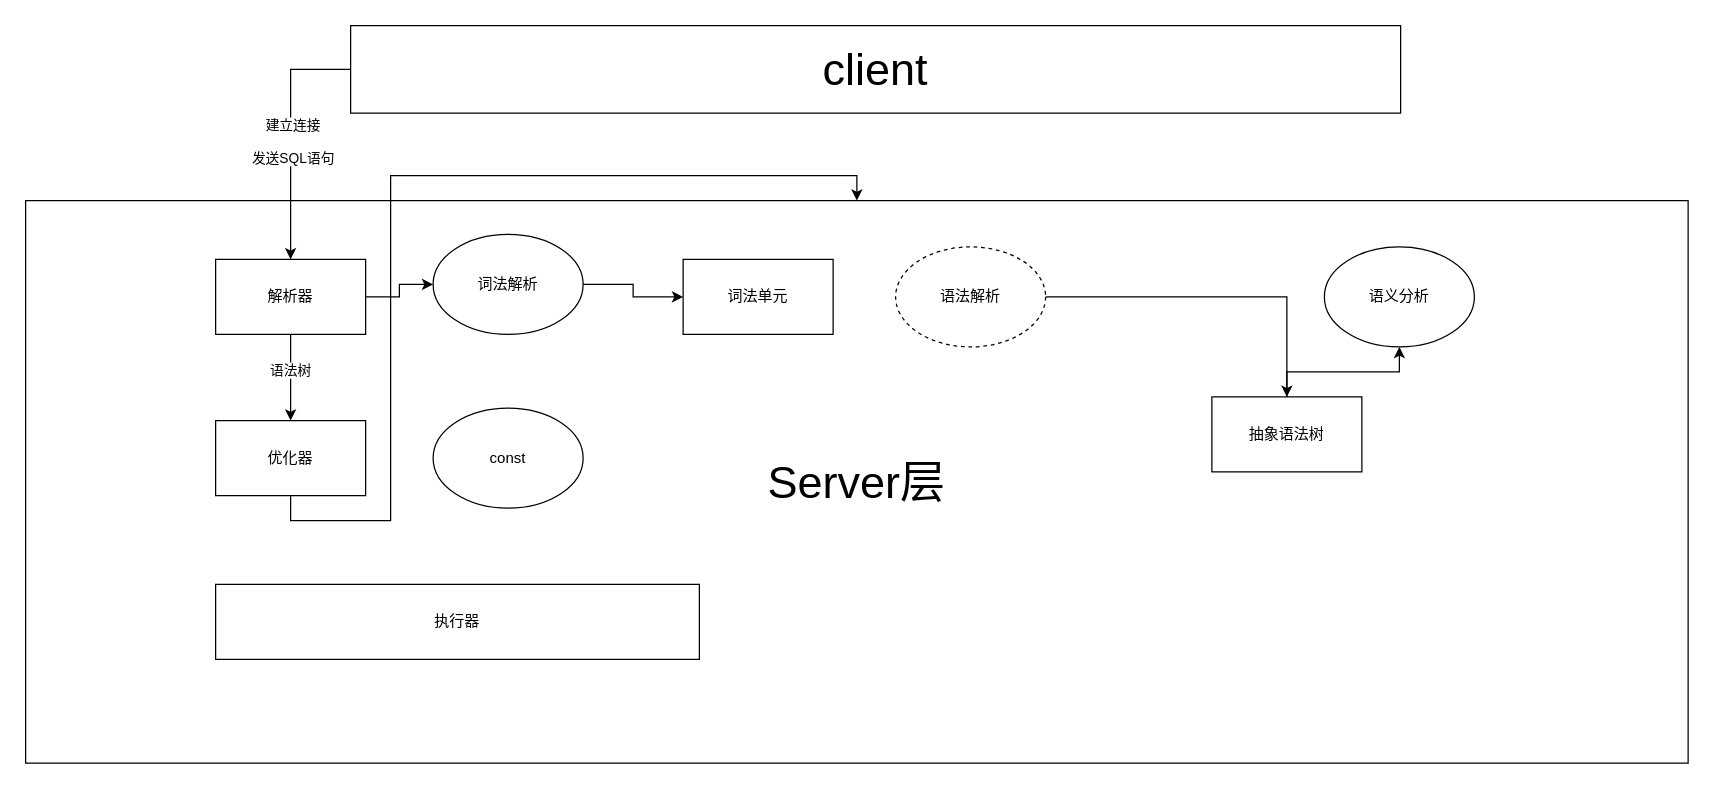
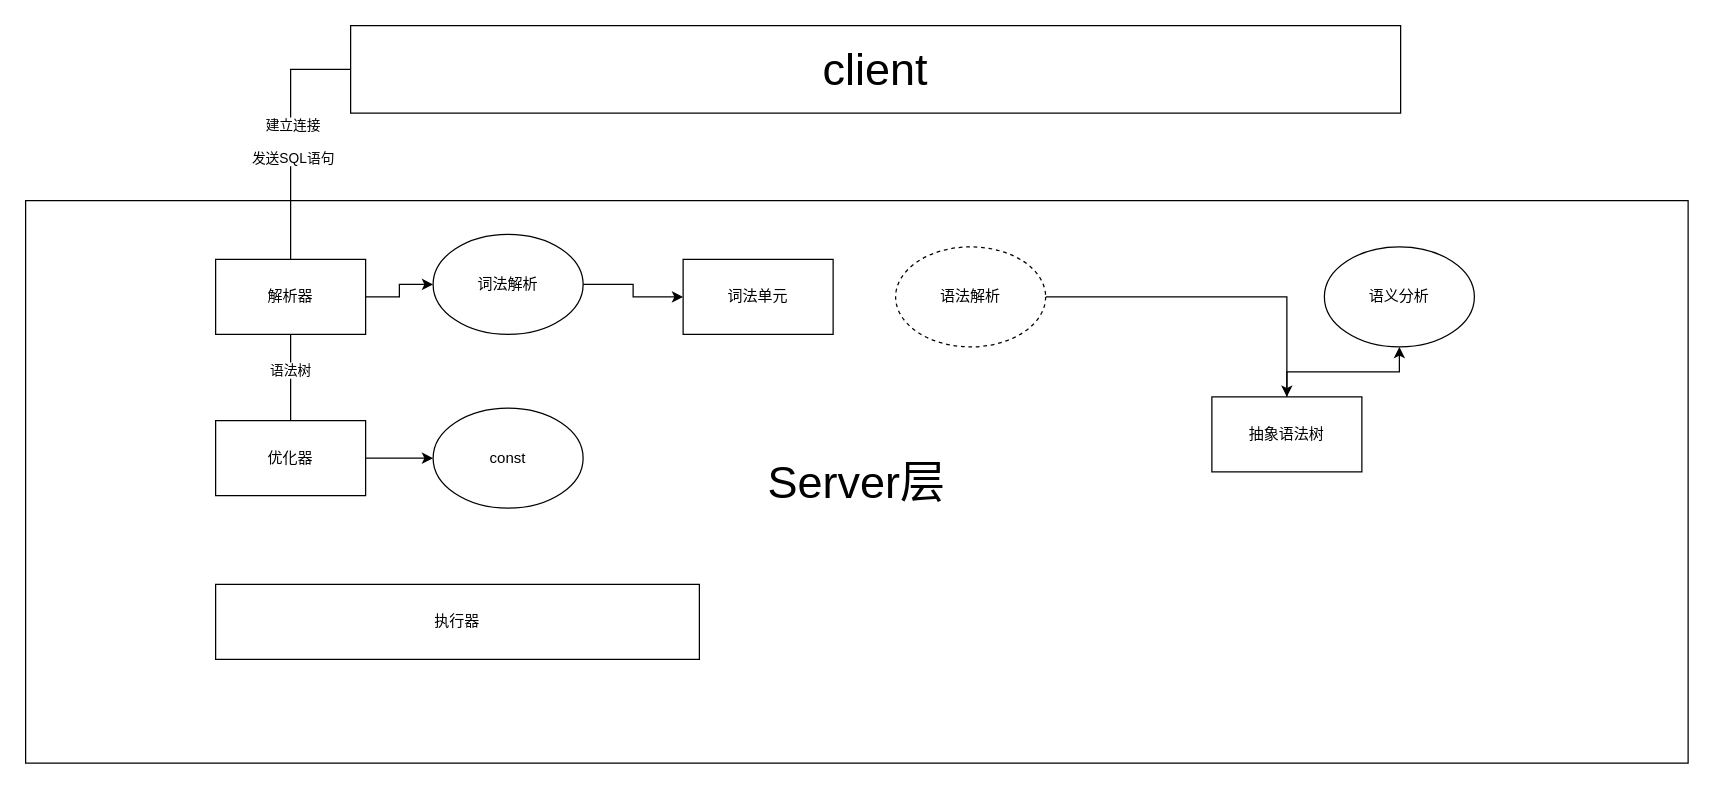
edge "优化器" -> "Server层": now "优化器" -> "const"
edge "client" -> "解析器": arrowhead classic -> none
edge "解析器" -> "优化器": arrowhead classic -> none
